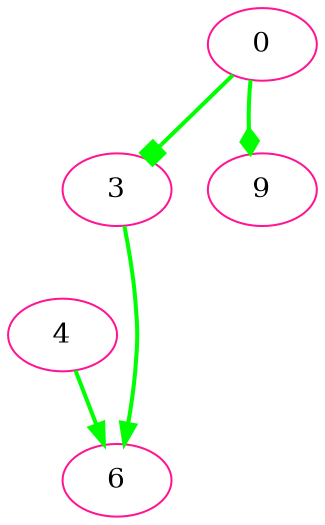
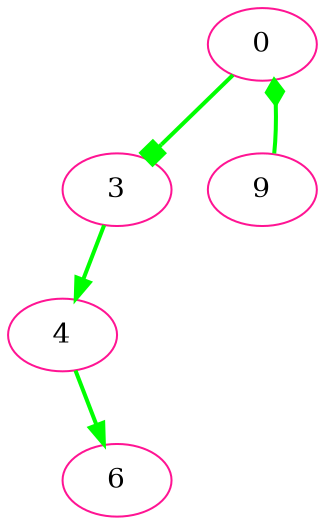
edge "0" -> "9": reversed
edge "3" -> "6": now "3" -> "4"
